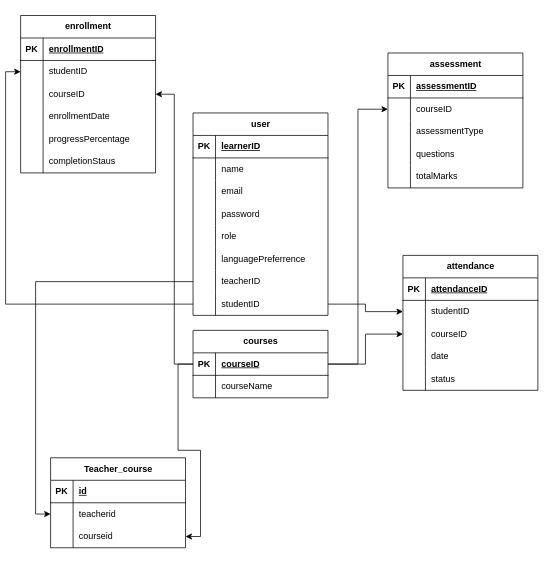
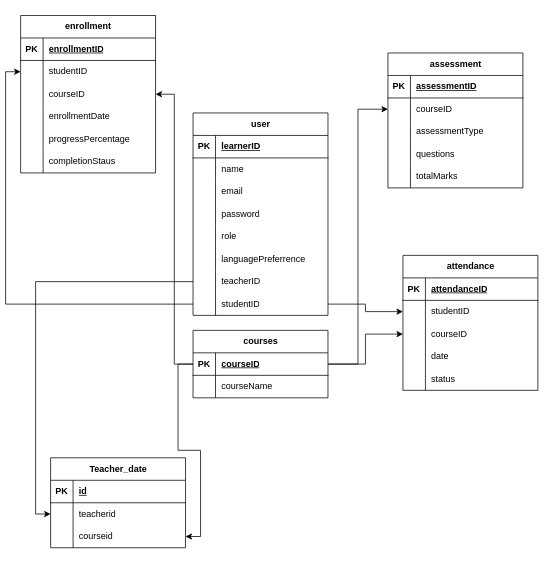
node "Teacher_course": label "Teacher_course" -> "Teacher_date"
